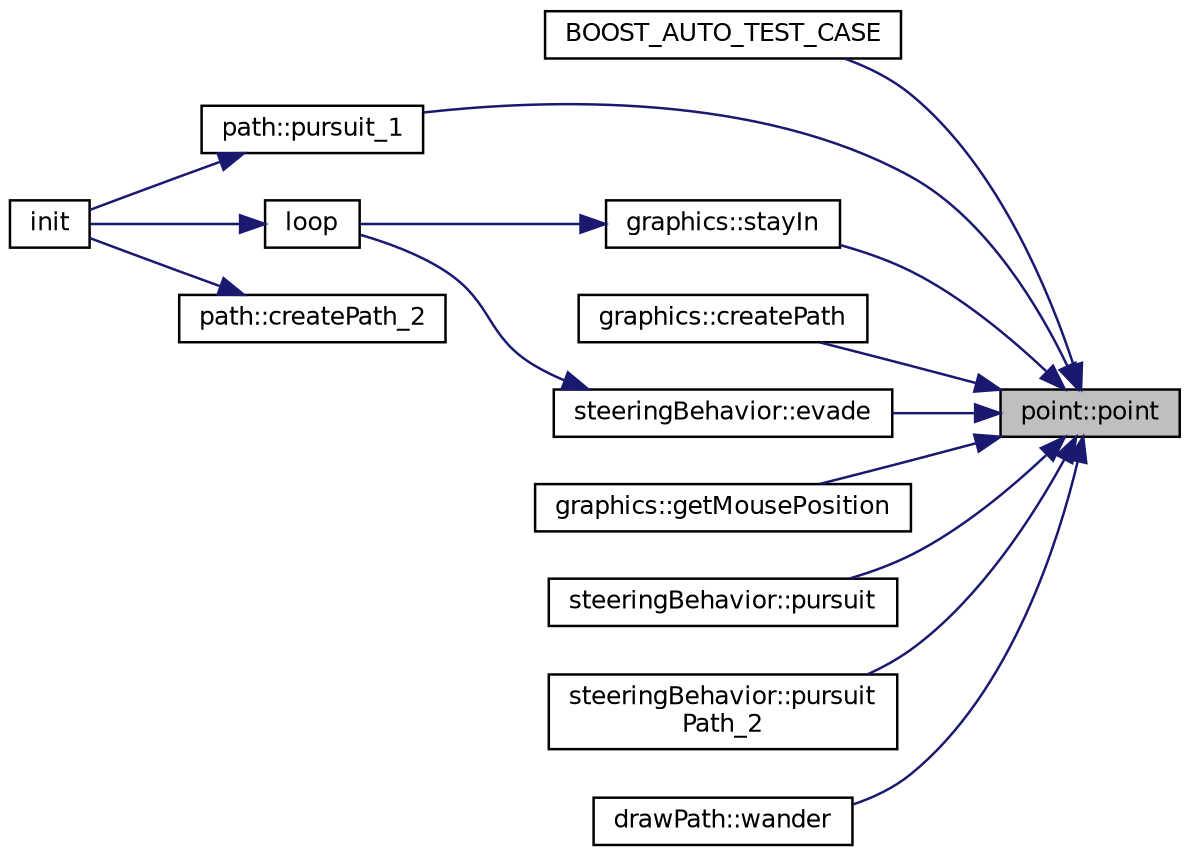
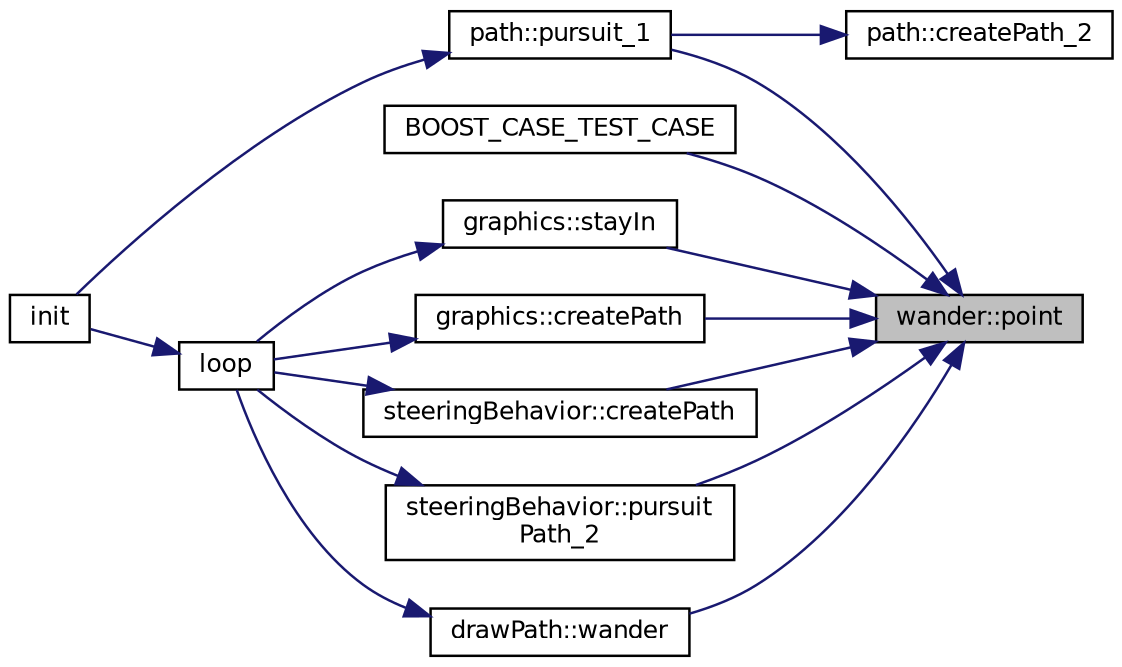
node "BOOST_AUTO_TEST_CASE": label "BOOST_AUTO_TEST_CASE" -> "BOOST_CASE_TEST_CASE"
edge "init" -> "path::createPath_2": now "path::pursuit_1" -> "path::createPath_2"
edge "loop" -> "graphics::createPath": added
node "steeringBehavior::evade": label "steeringBehavior::evade" -> "steeringBehavior::createPath"
node "point::point": label "point::point" -> "wander::point"
edge "loop" -> "steeringBehavior::pursuit Path_2": added
node "graphics::getMousePosition": removed
edge "loop" -> "drawPath::wander": added
node "steeringBehavior::pursuit": removed
